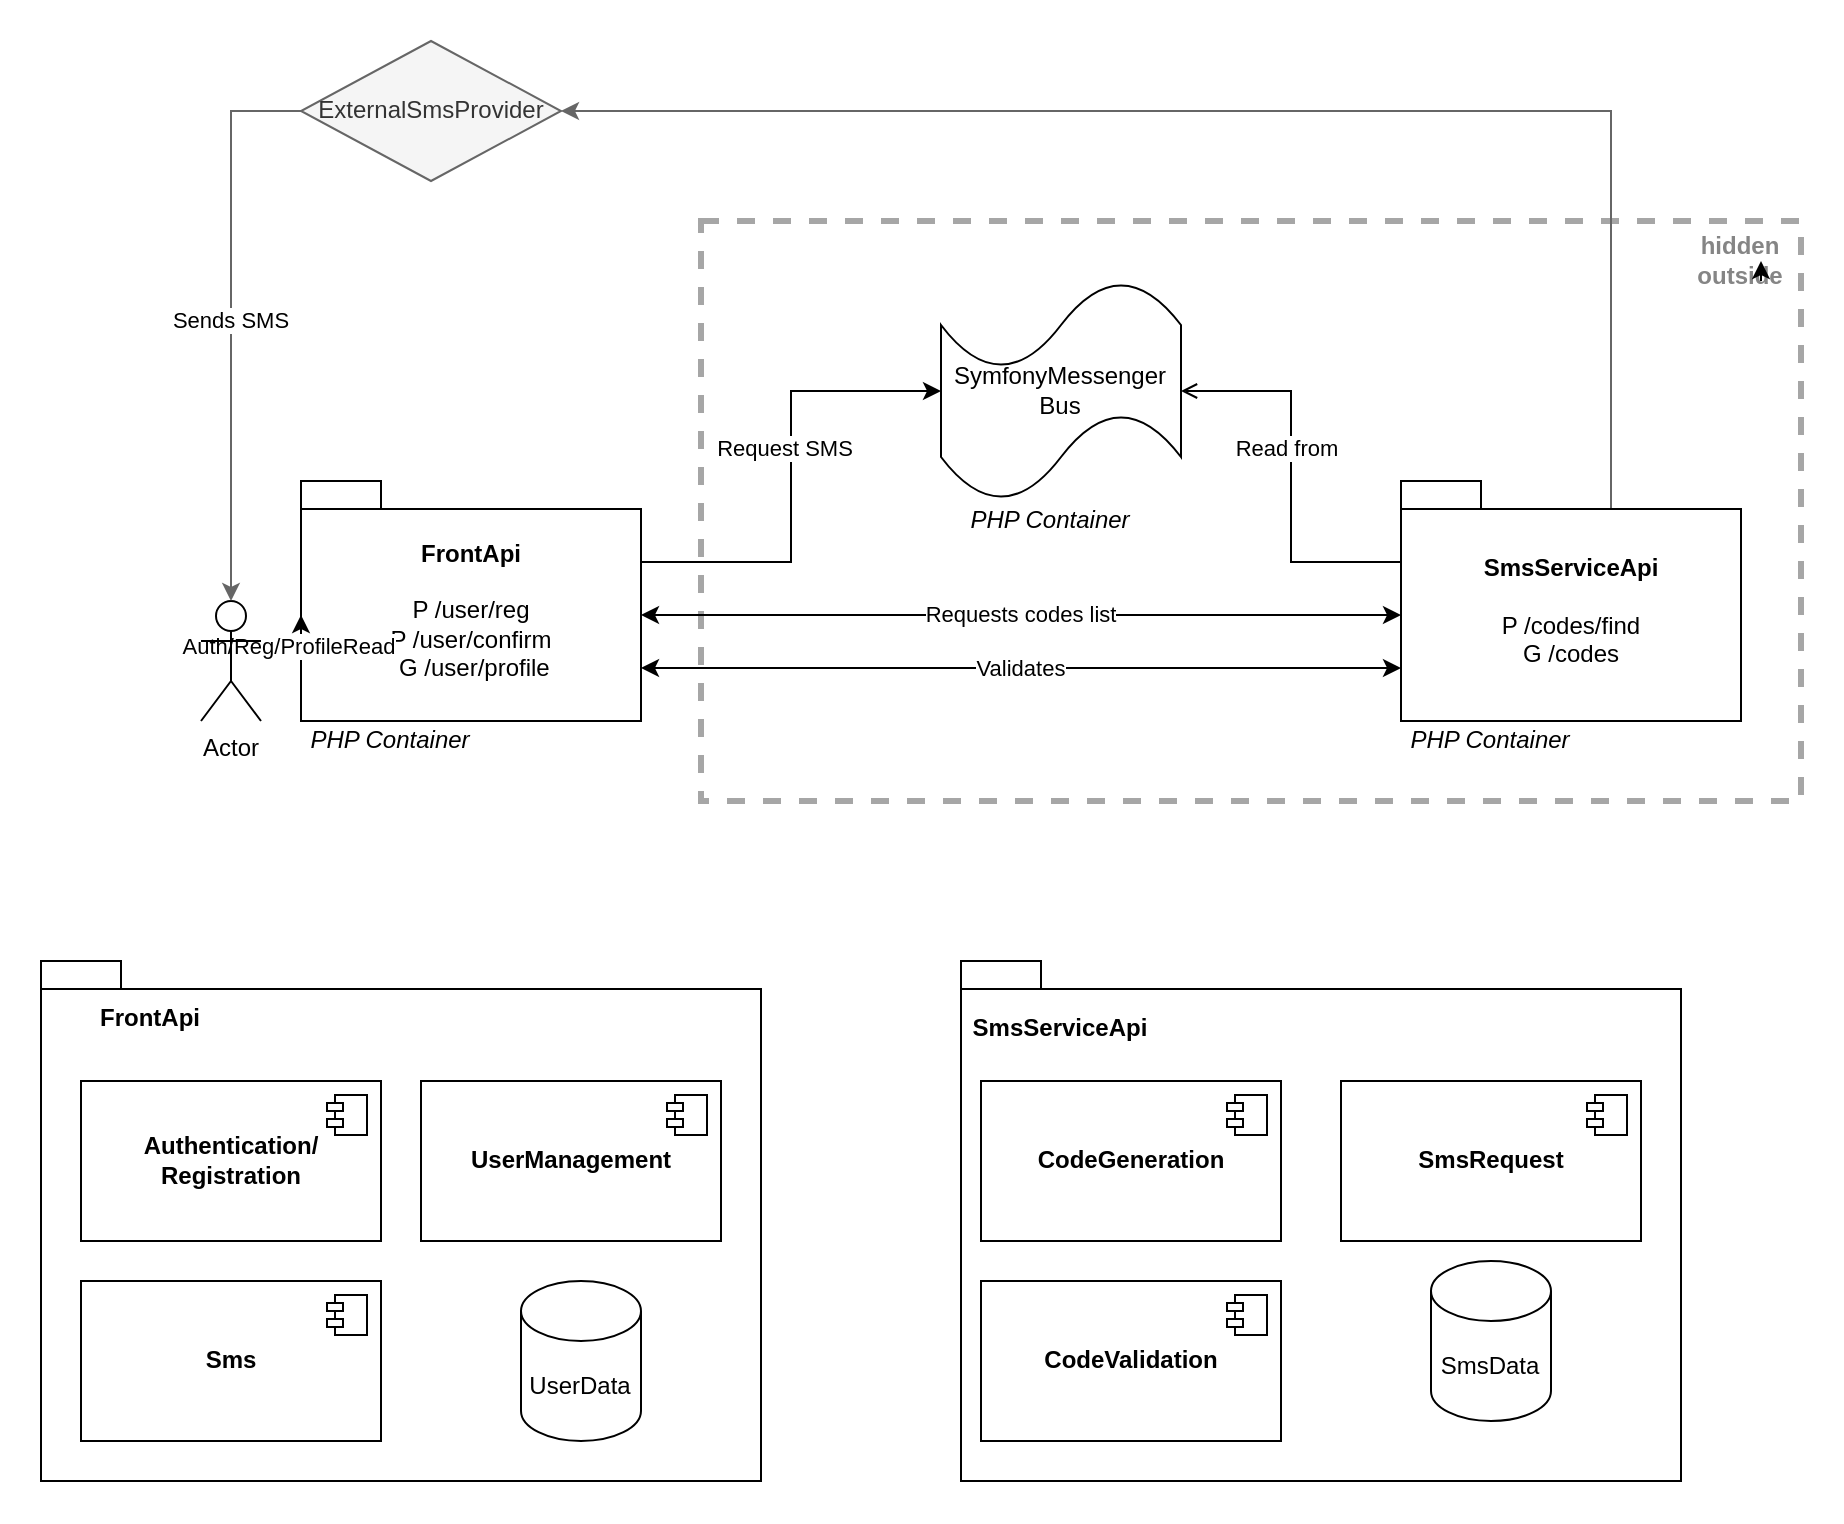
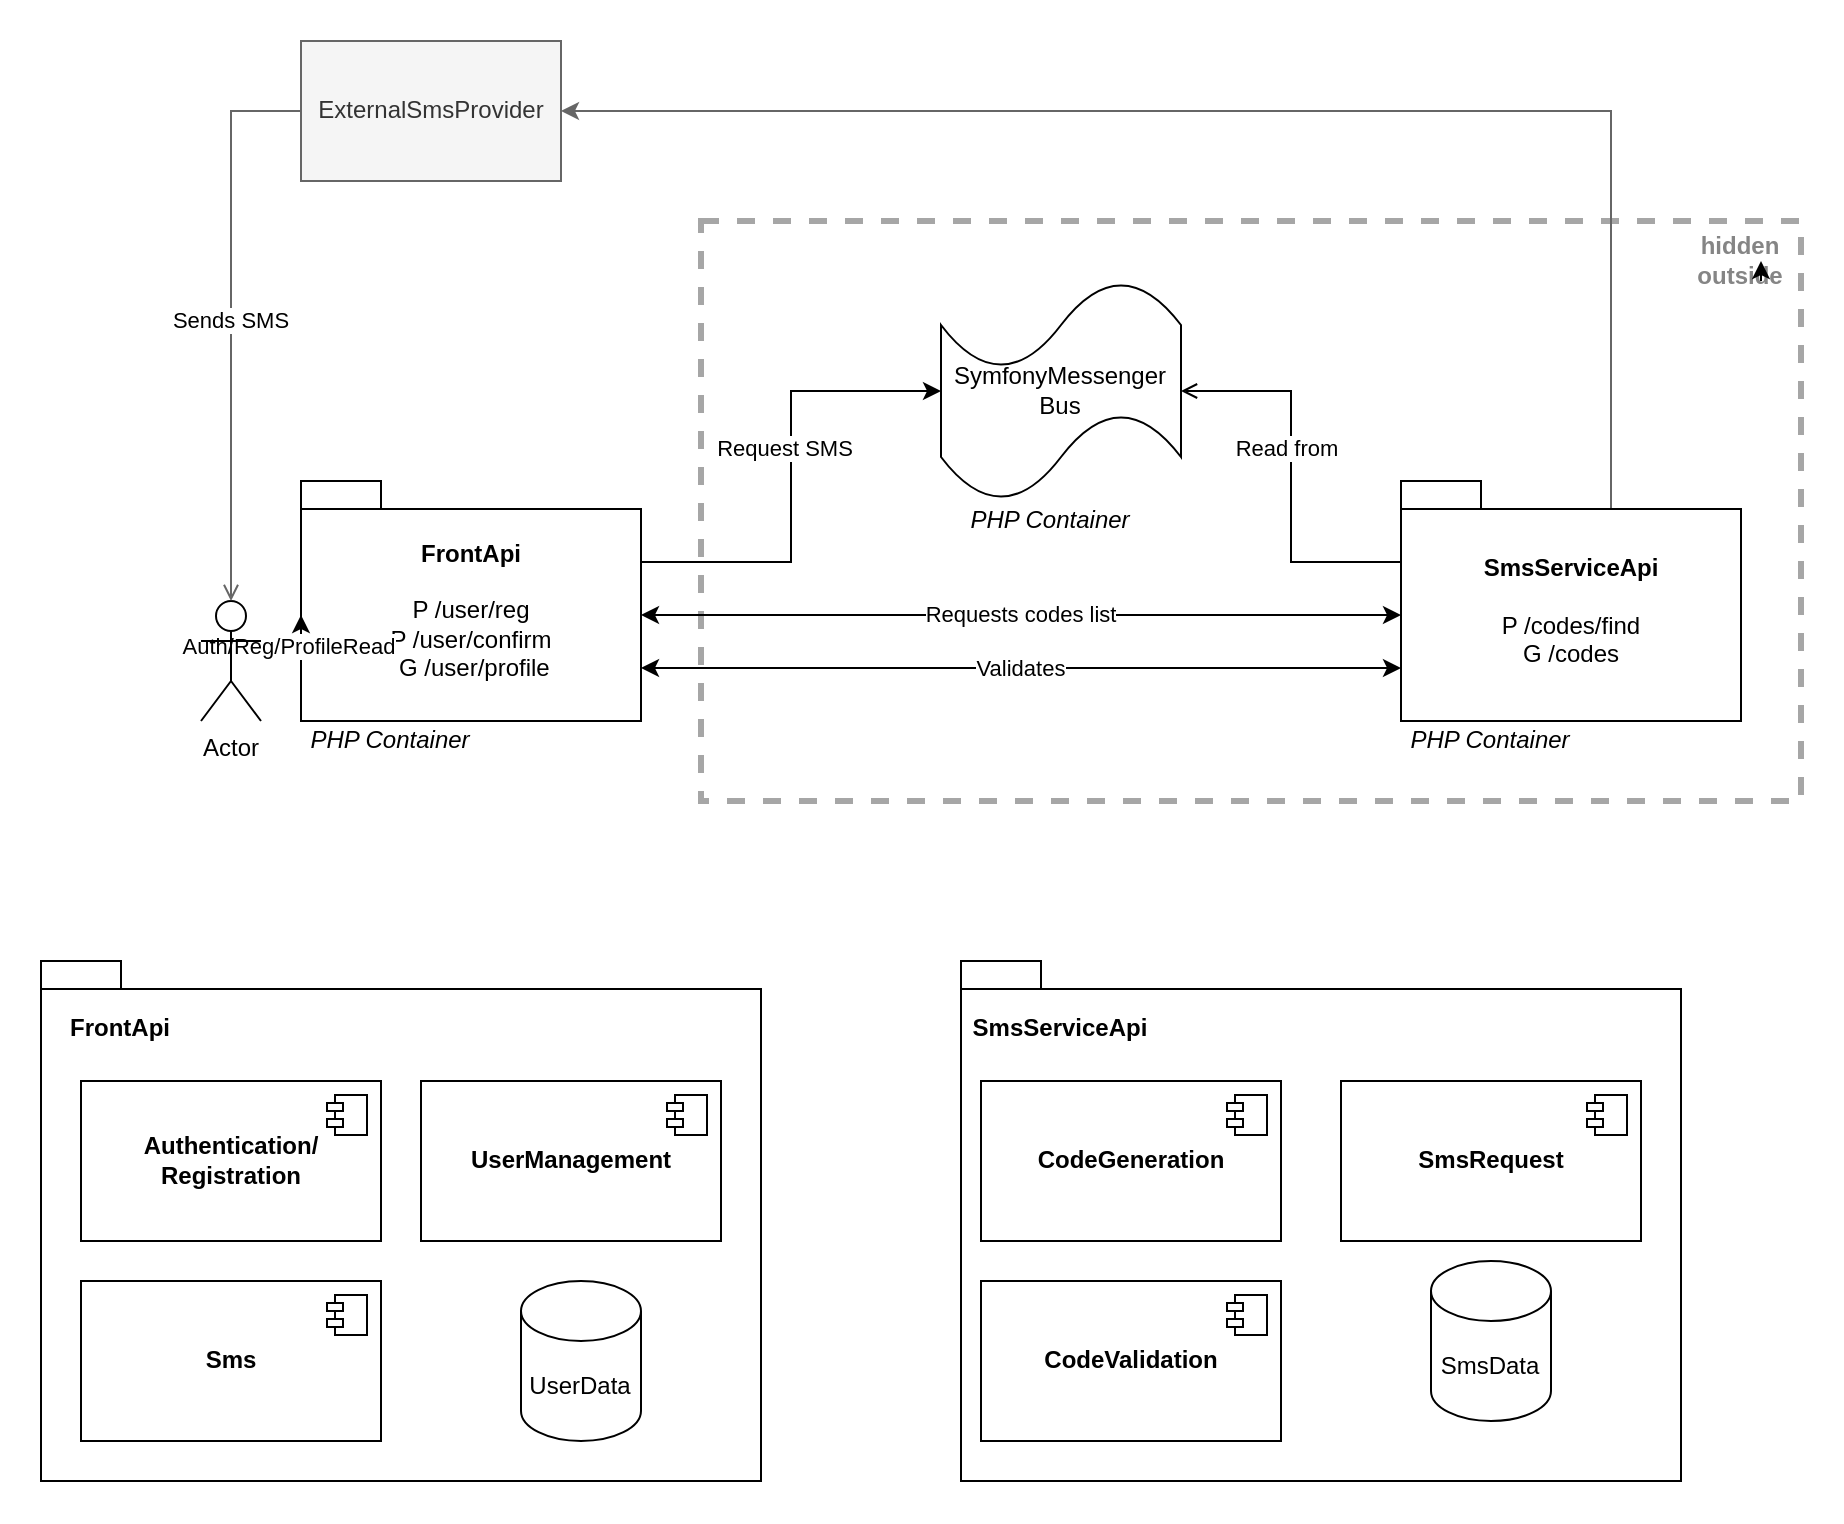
node "ExternalSmsProvider": shape diamond -> rectangle
edge "ExternalSmsProvider" -> "Actor": arrowhead classic -> open
node "FrontApi": moved (151, 1017) -> (121, 1027)
